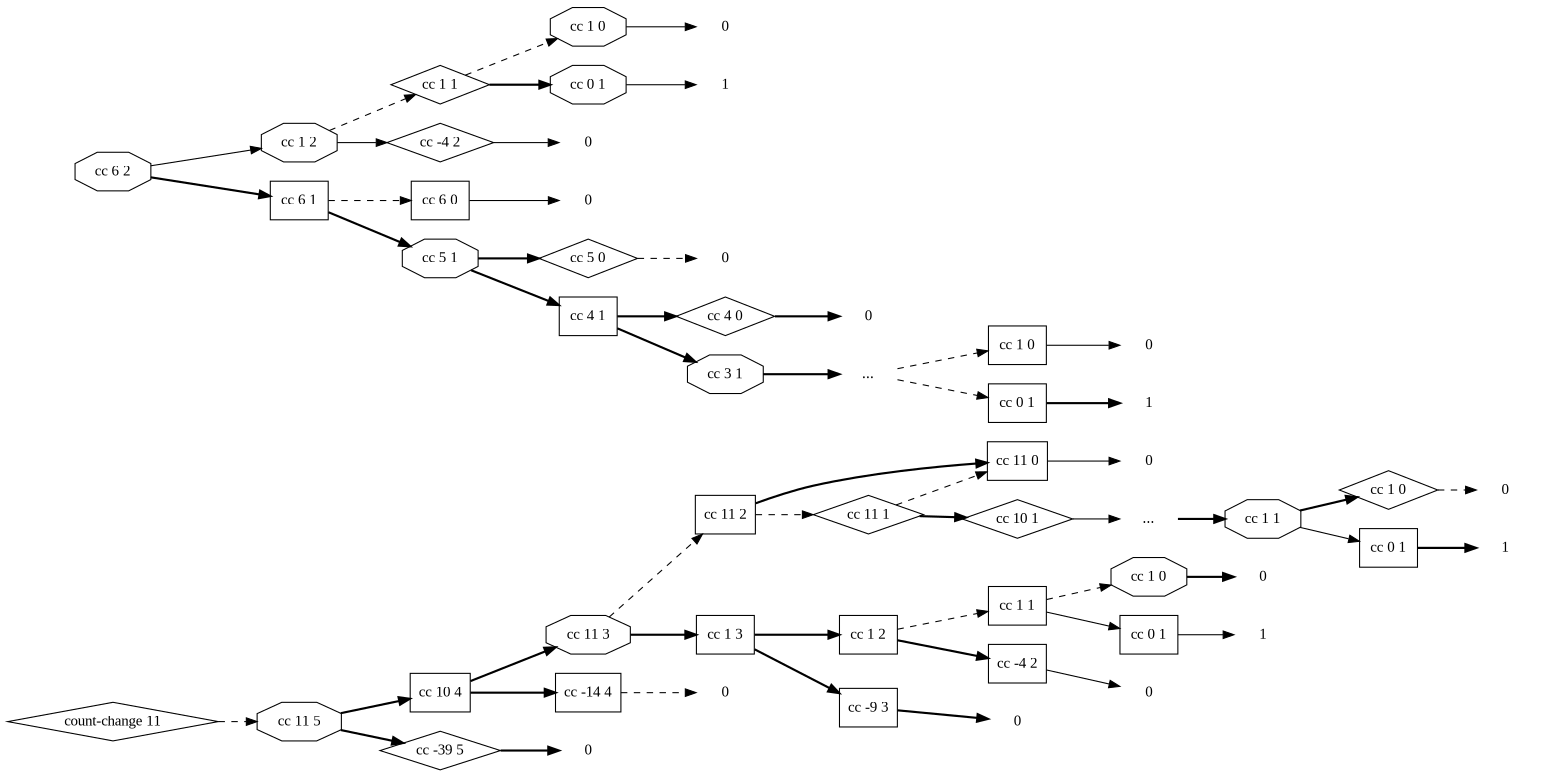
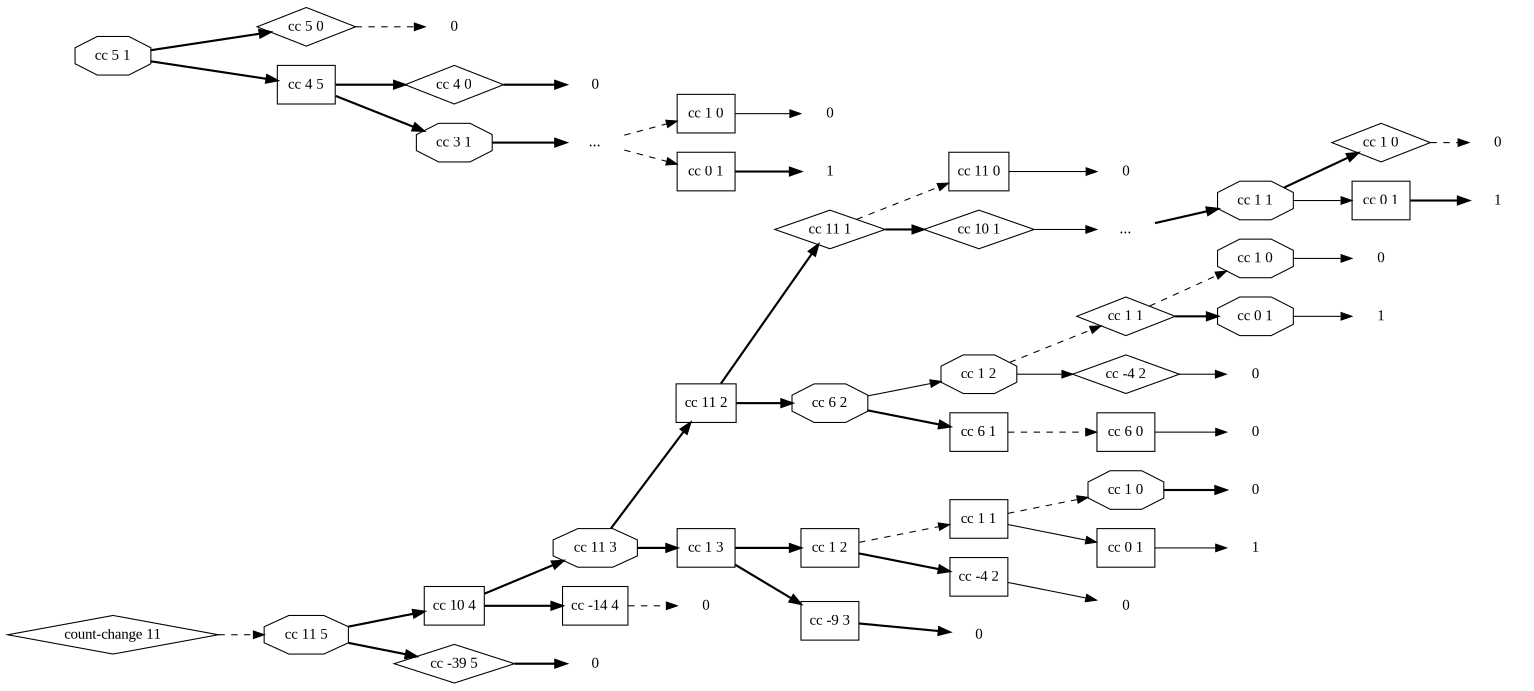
edge "cc 6 1" -> "cc 5 1": removed
node "cc 4 1": label "cc 4 1" -> "cc 4 5"
edge "cc 11 2" -> "cc 11 0": now "cc 11 2" -> "cc 6 2"
edge "cc 11 2" -> "cc 11 1": style dashed -> bold
edge "cc 11 3" -> "cc 11 2": style dashed -> bold
